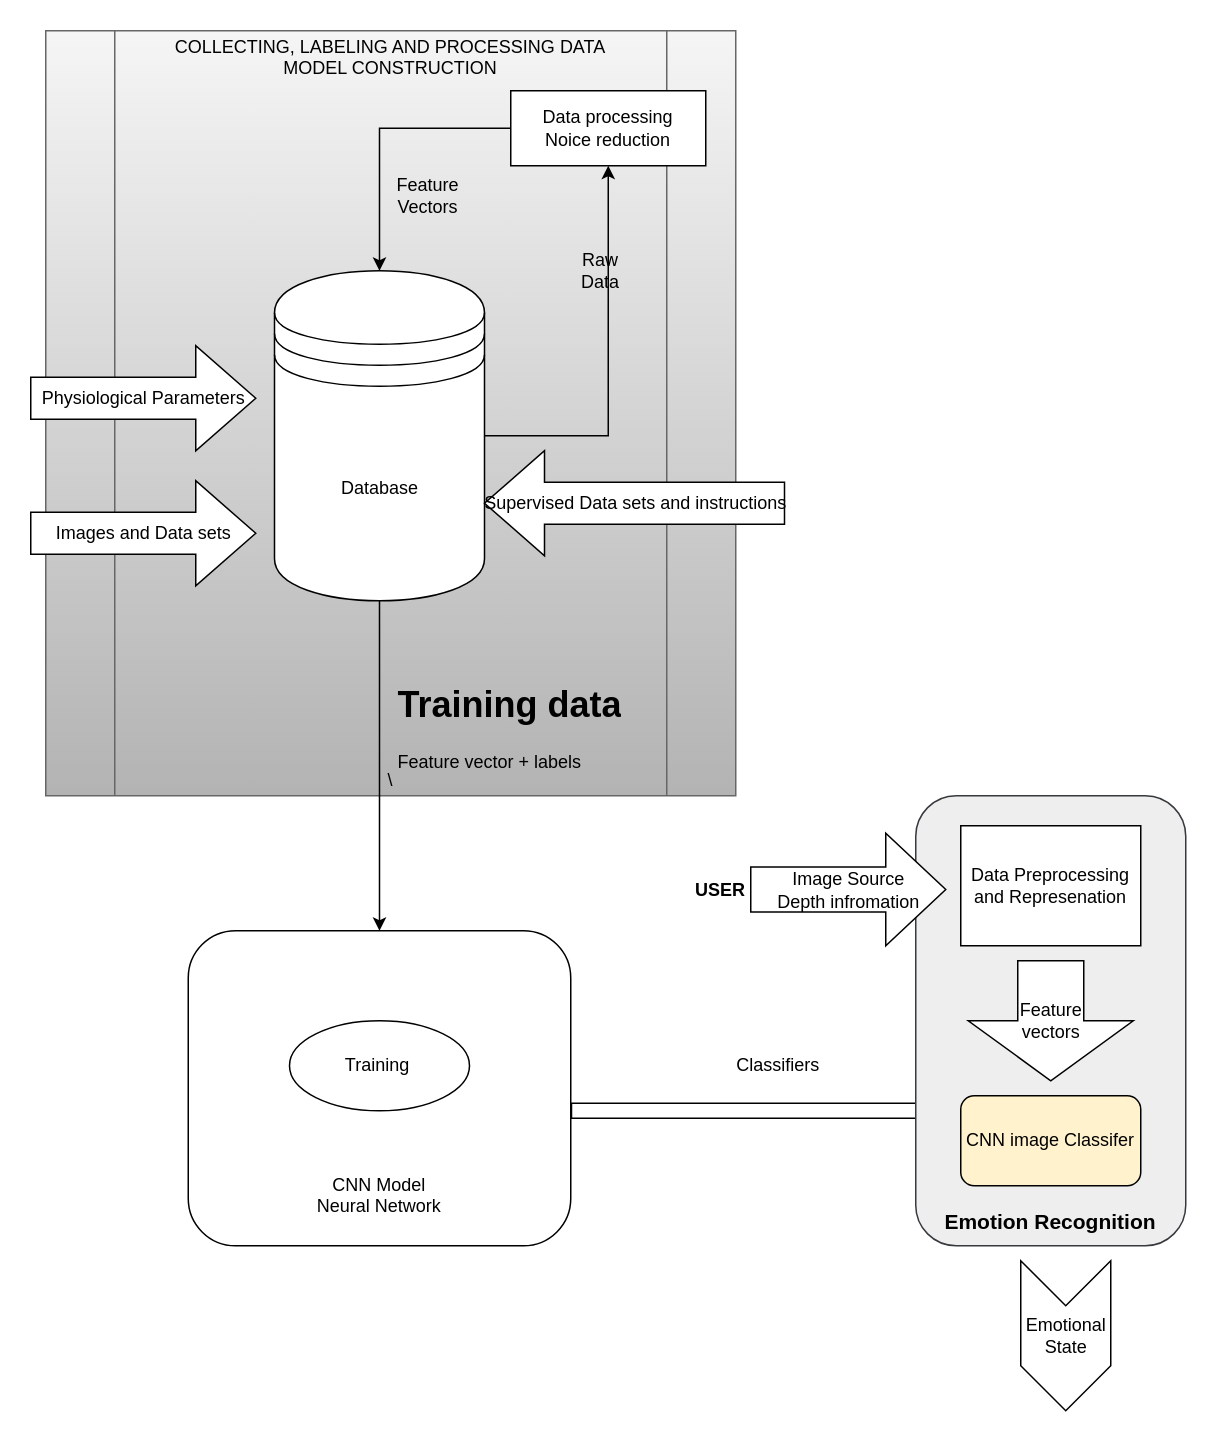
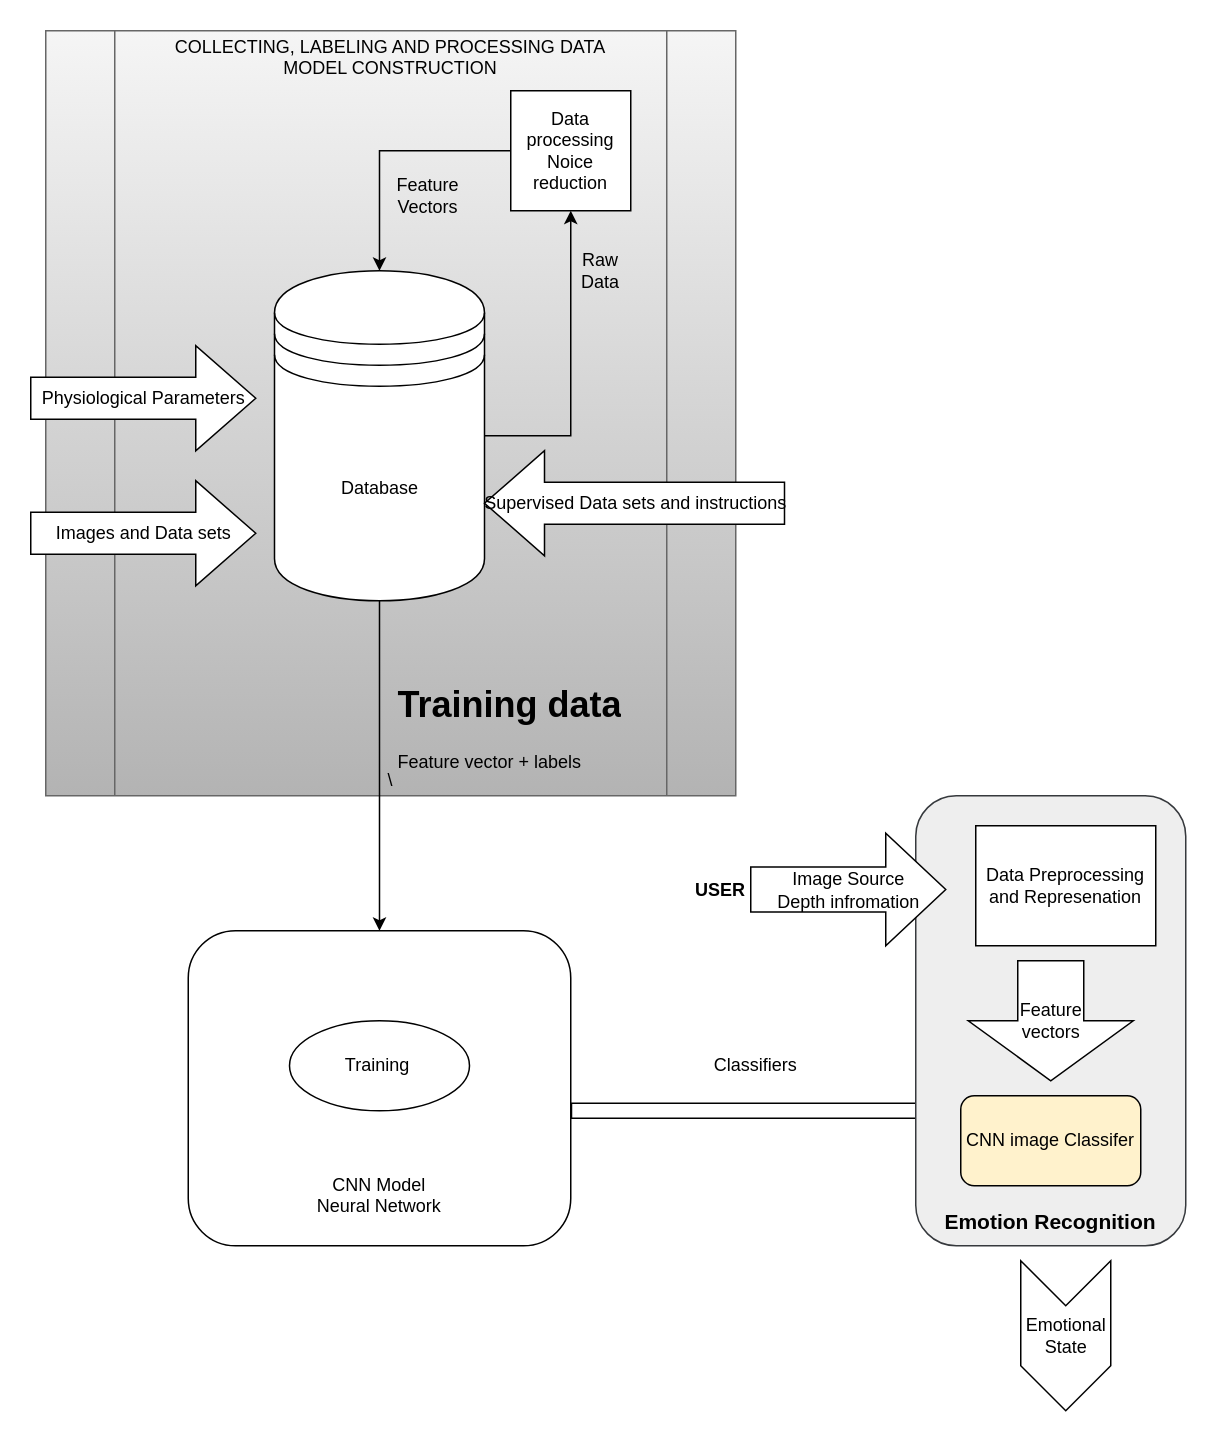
node "Data processing Noice reduction": size 195x75 -> 120x120
node "Data Preprocessing and Represenation": moved (1051, 886) -> (1066, 886)
node "Classifiers": moved (777, 1066) -> (755, 1066)
